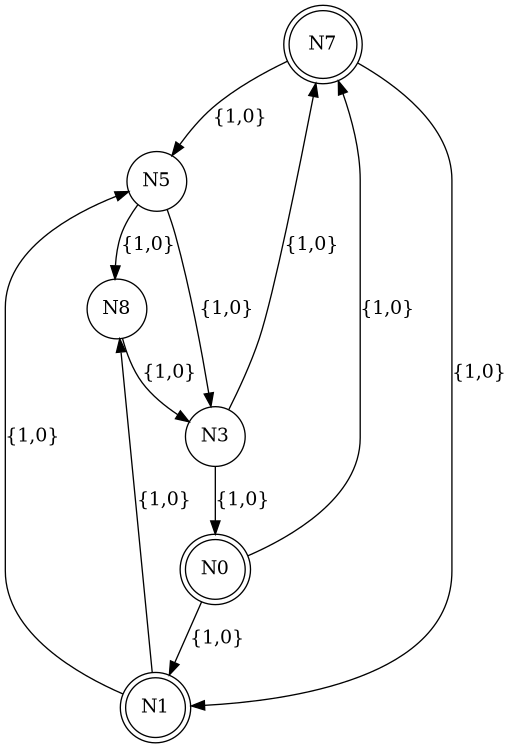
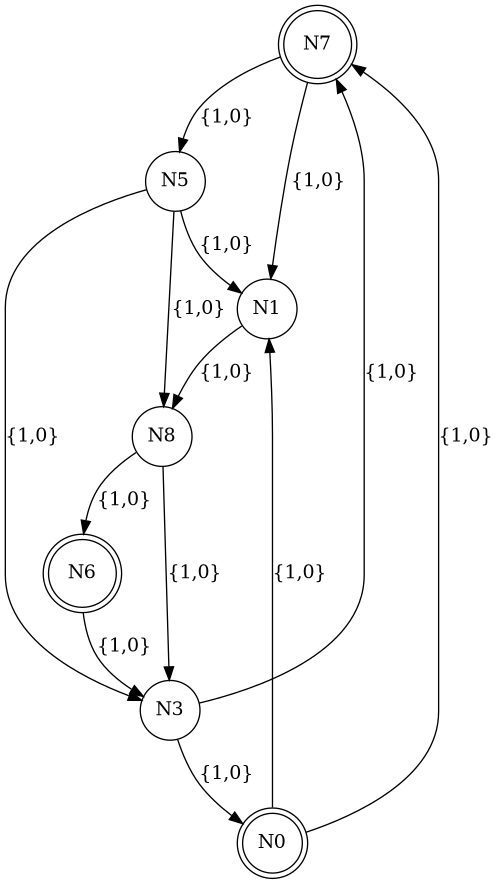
edge "N1" -> "N5": reversed
node "N6": added
node "N1": shape doublecircle -> circle
